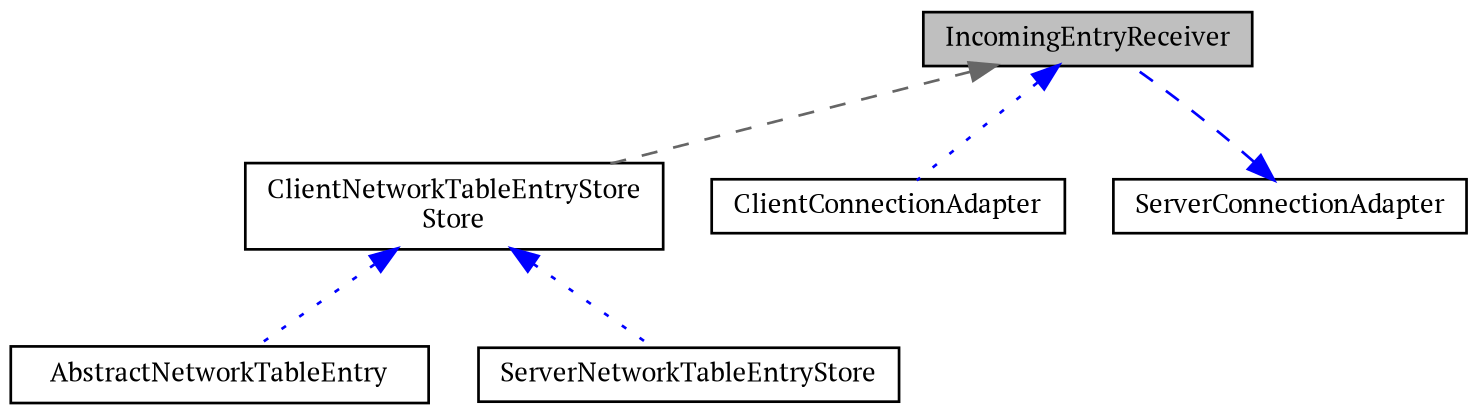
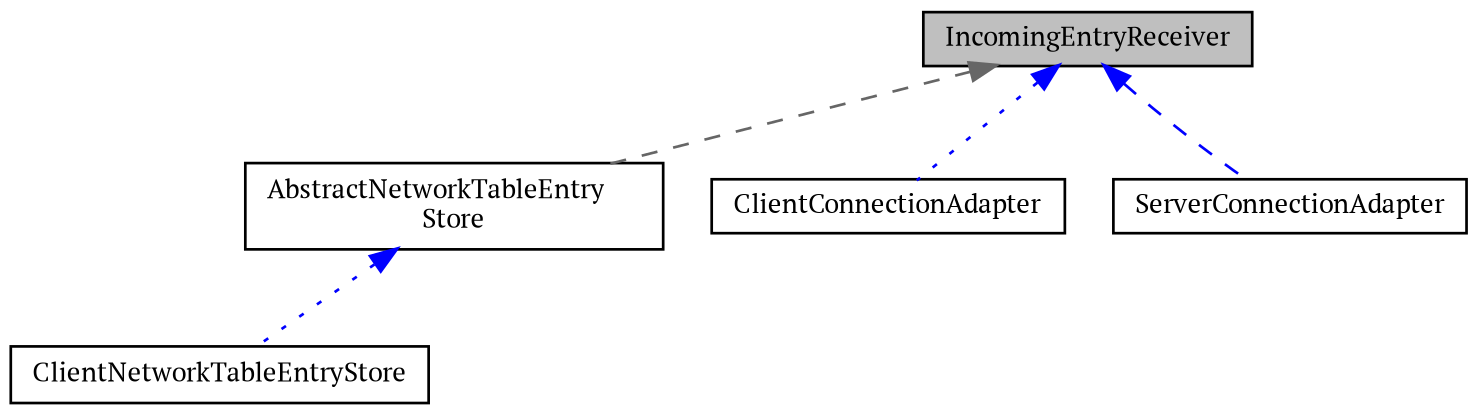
edge "IncomingEntryReceiver" -> "ServerConnectionAdapter": reversed
node "ClientNetworkTableEntryStore Store": label "ClientNetworkTableEntryStore Store" -> "AbstractNetworkTableEntry Store"
node "AbstractNetworkTableEntry": label "AbstractNetworkTableEntry" -> "ClientNetworkTableEntryStore"
node "ServerNetworkTableEntryStore": removed
